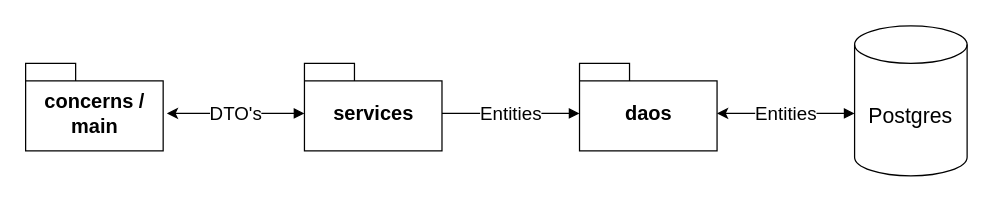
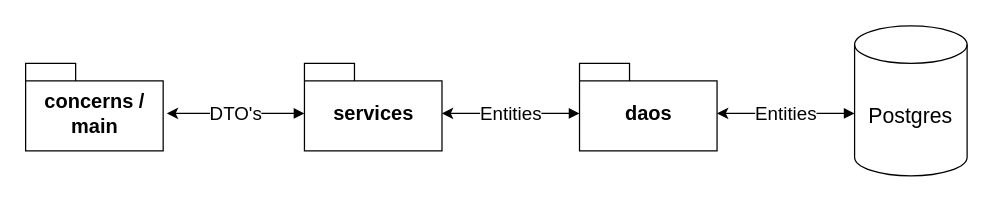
edge "services" -> "daos": arrowhead none -> classic
